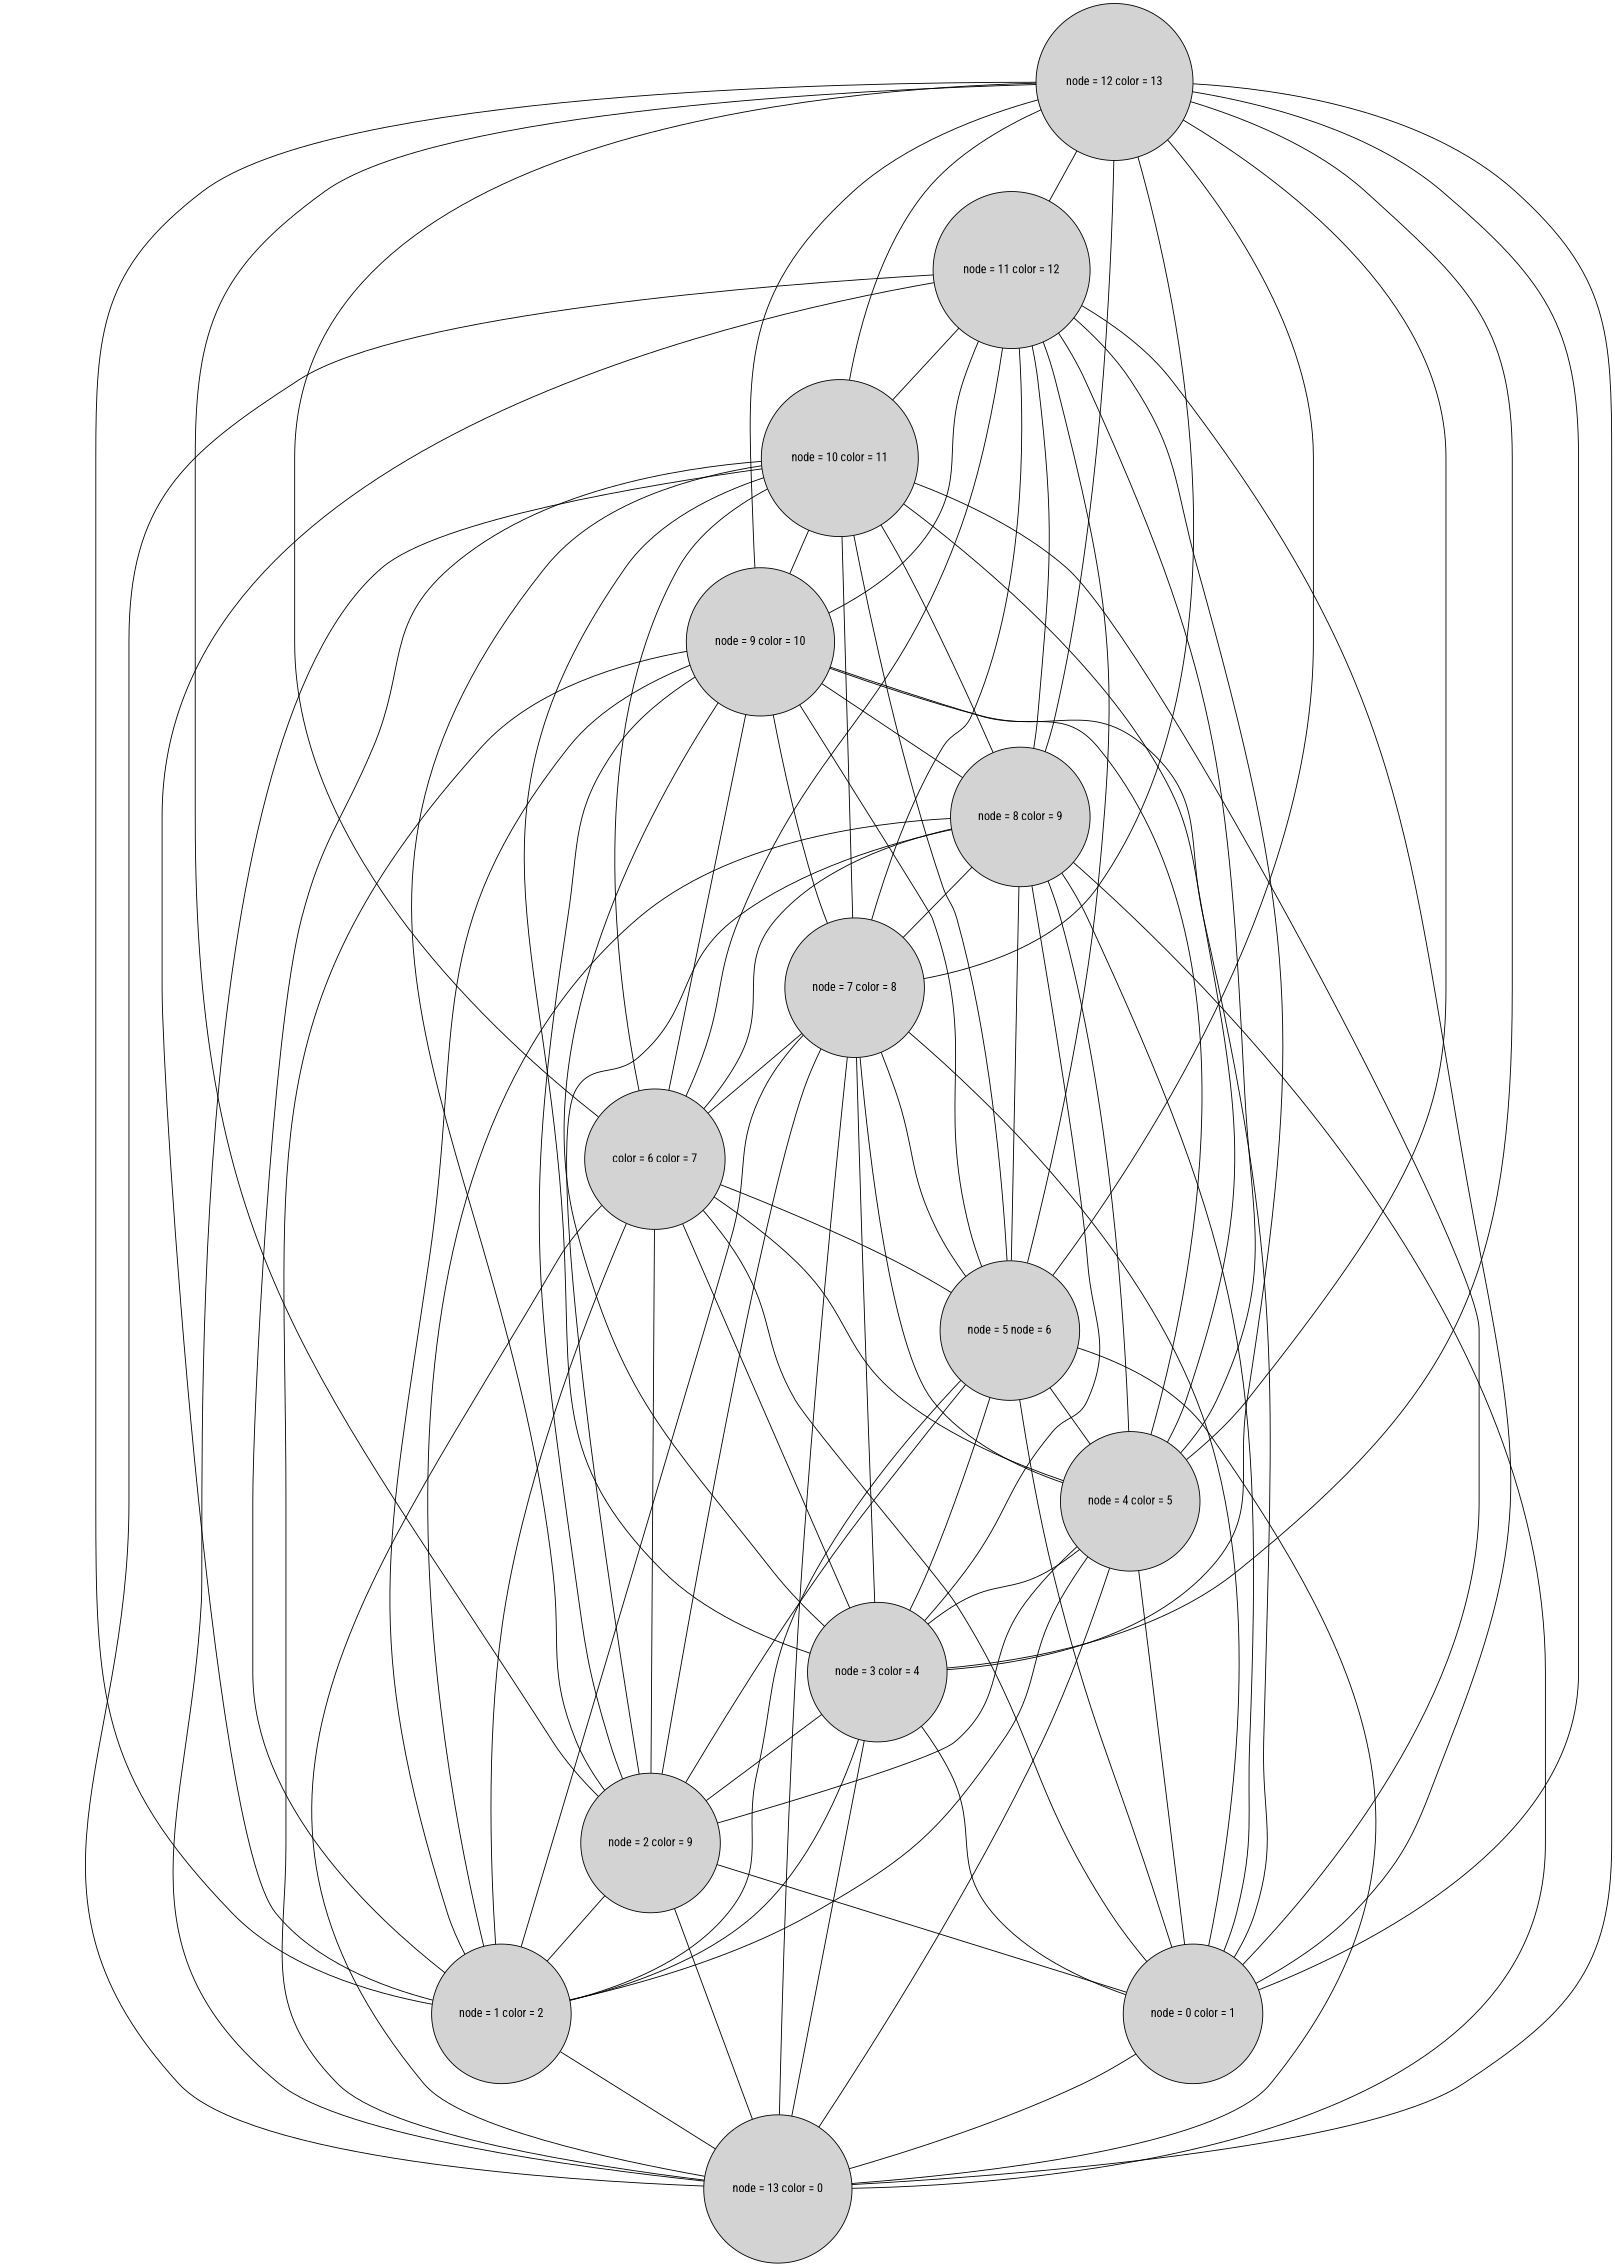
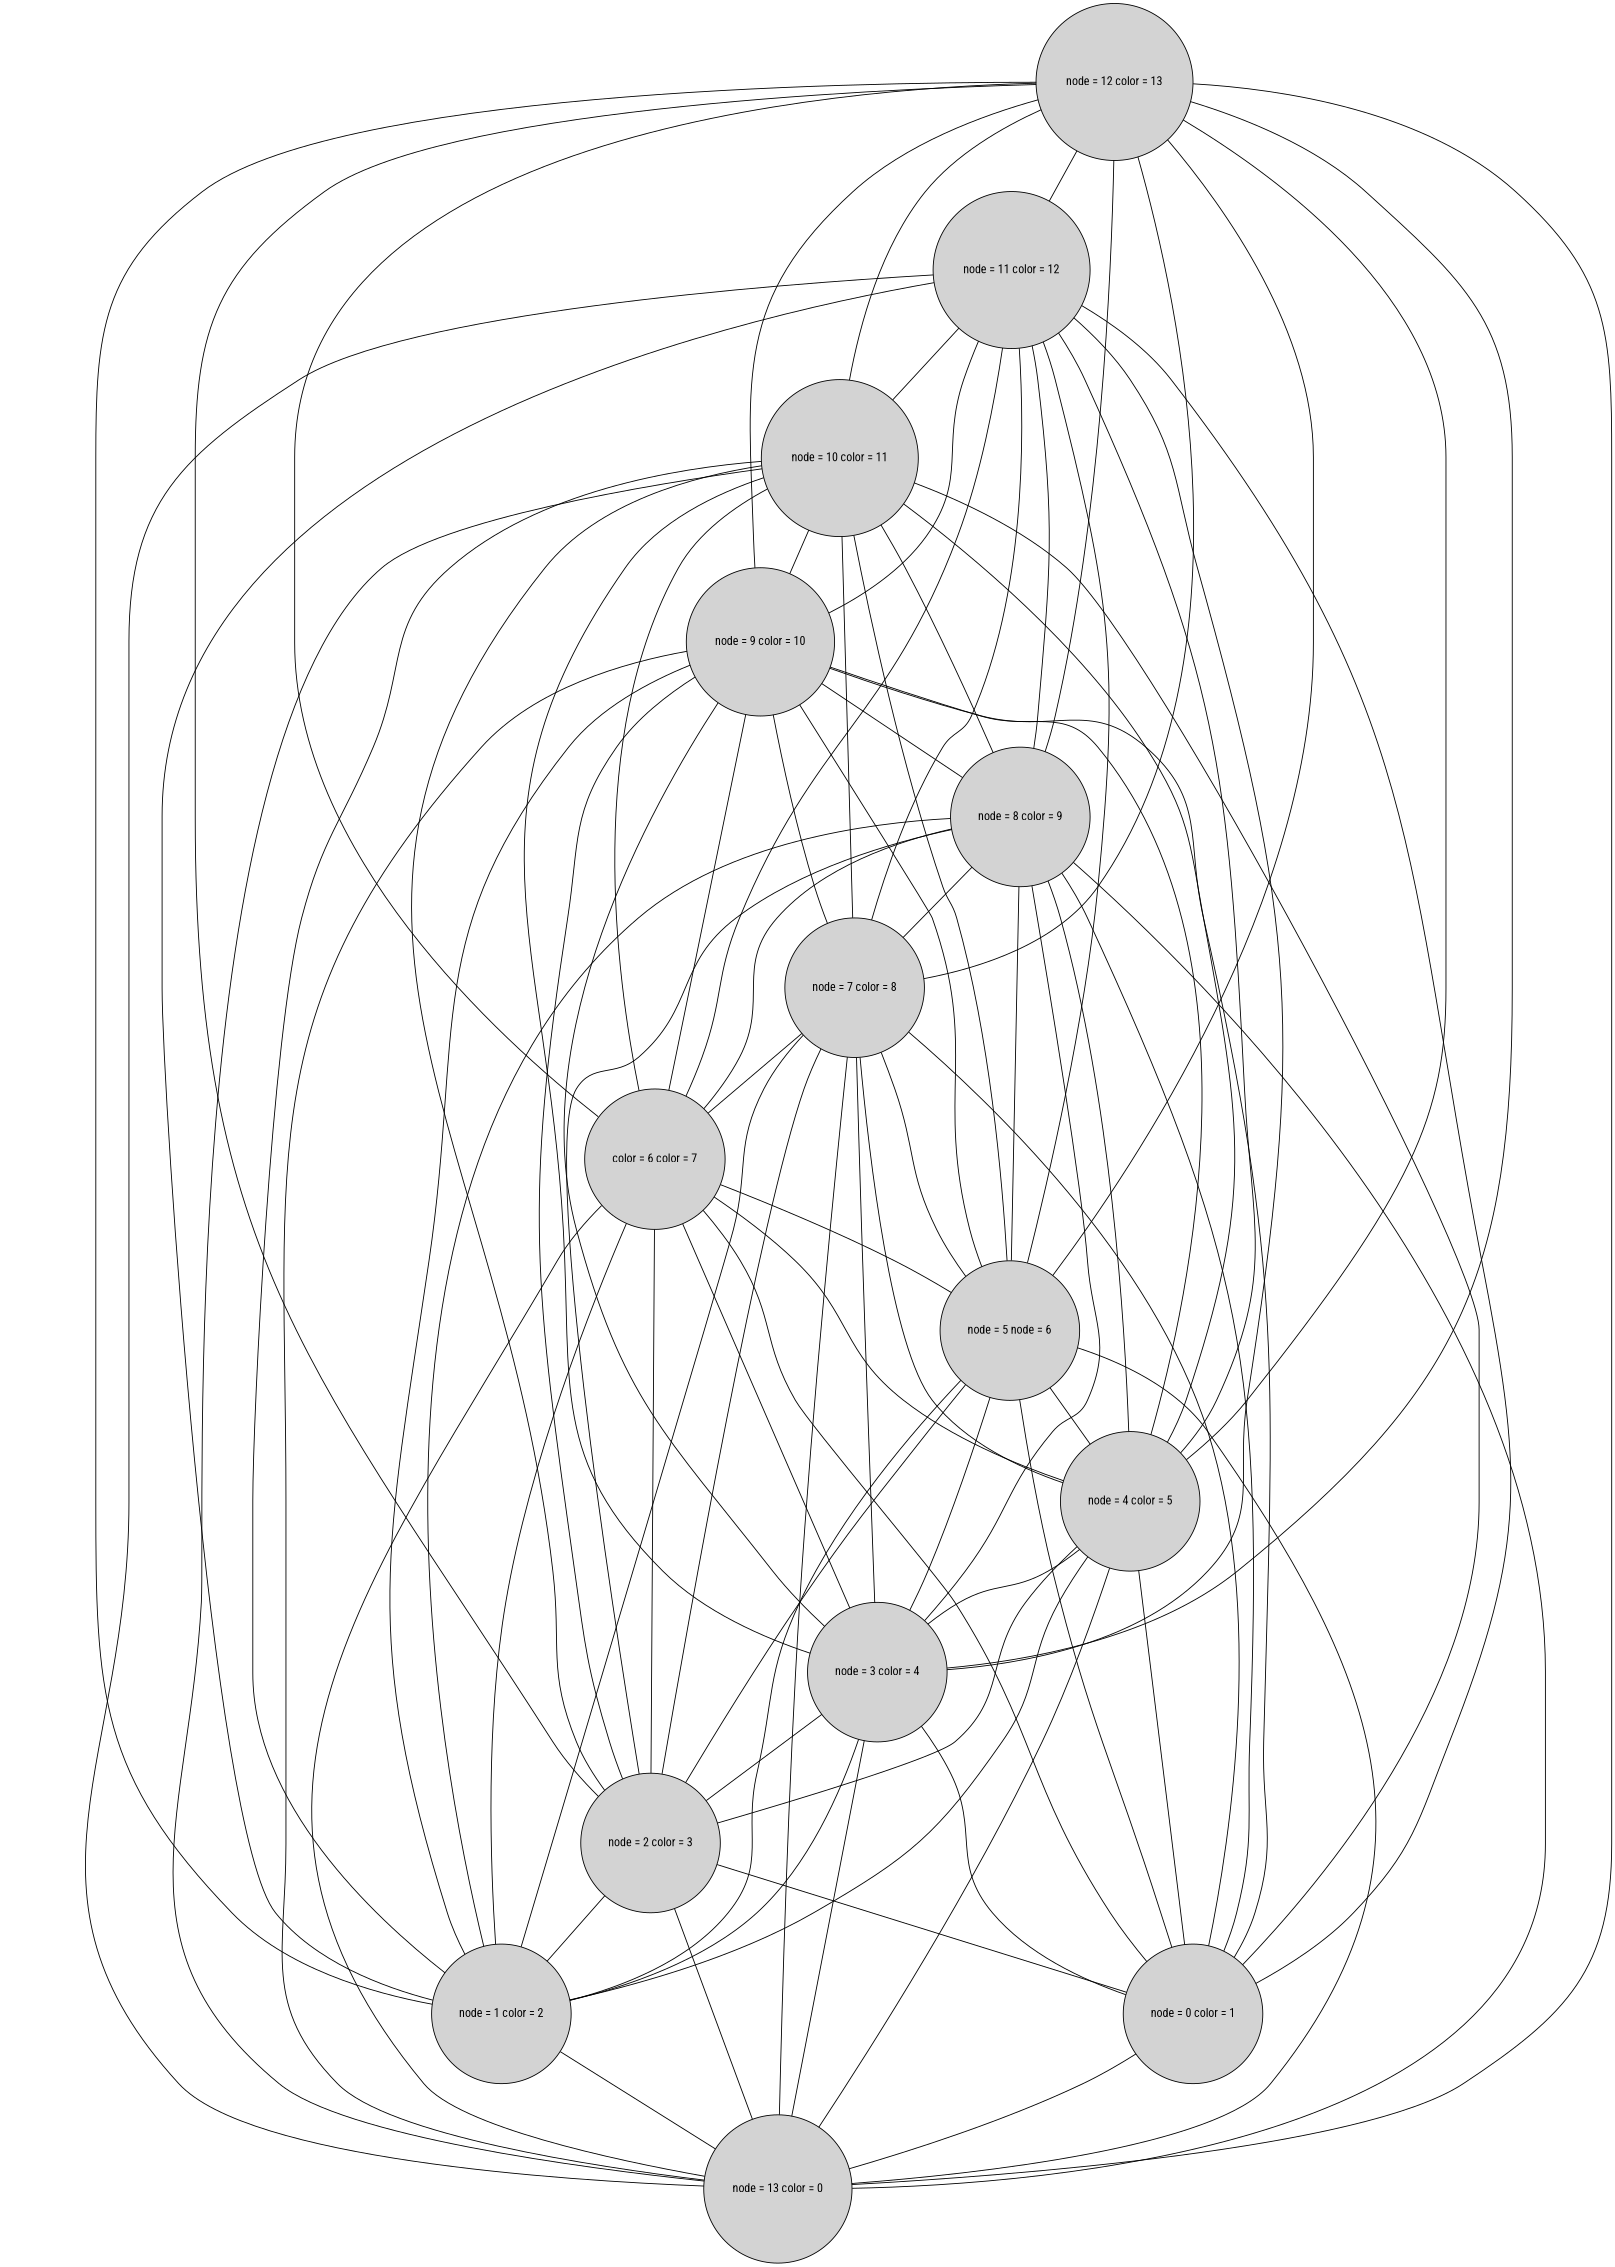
edge "node = 12 color = 13" -- "node = 0 color = 1": removed
node "node = 2 color = 9": label "node = 2 color = 9" -> "node = 2 color = 3"
